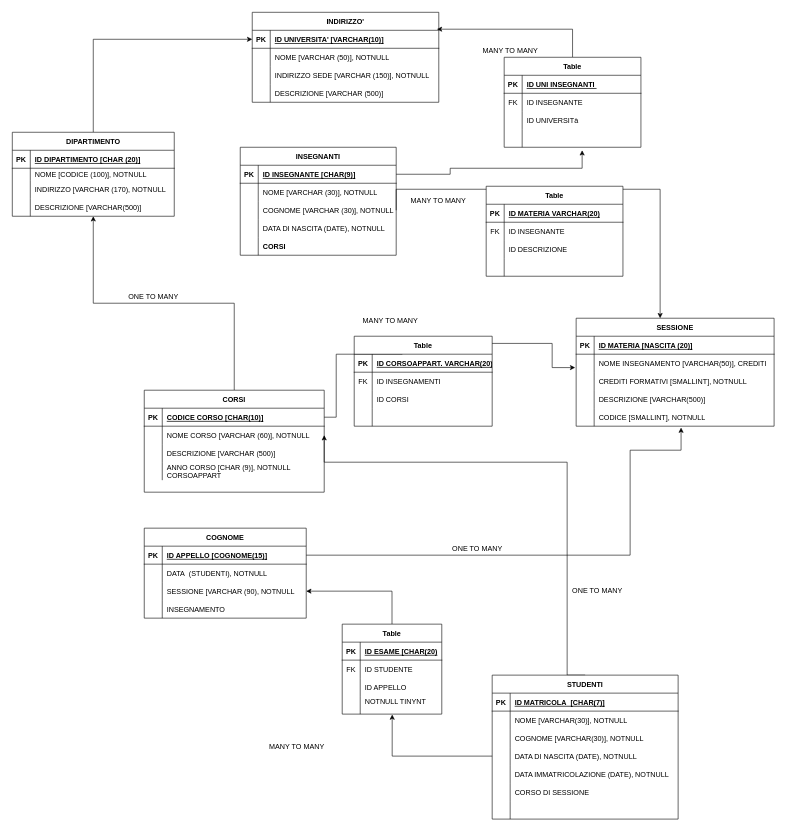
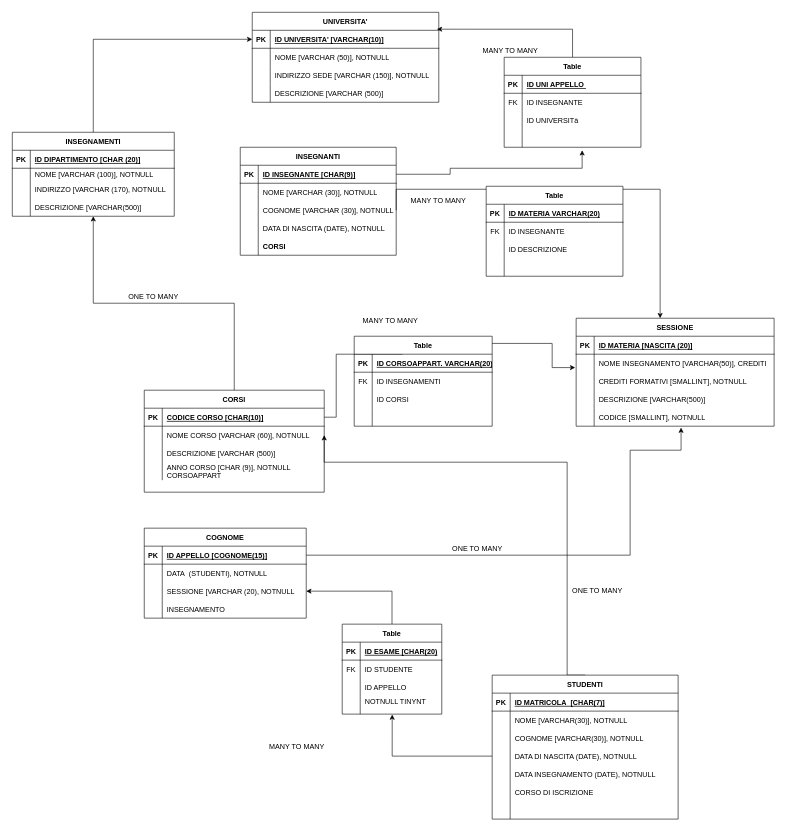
node "INDIRIZZO'": label "INDIRIZZO'" -> "UNIVERSITA'"
node "ID UNI INSEGNANTI": label "ID UNI INSEGNANTI" -> "ID UNI APPELLO"
node "DIPARTIMENTO": label "DIPARTIMENTO" -> "INSEGNAMENTI"
node "NOME [CODICE (100)], NOTNULL": label "NOME [CODICE (100)], NOTNULL" -> "NOME [VARCHAR (100)], NOTNULL"
node "SESSIONE [VARCHAR (90), NOTNULL": label "SESSIONE [VARCHAR (90), NOTNULL" -> "SESSIONE [VARCHAR (20), NOTNULL"
node "DATA IMMATRICOLAZIONE (DATE), NOTNULL": label "DATA IMMATRICOLAZIONE (DATE), NOTNULL" -> "DATA INSEGNAMENTO (DATE), NOTNULL"
node "CORSO DI SESSIONE": label "CORSO DI SESSIONE" -> "CORSO DI ISCRIZIONE"
